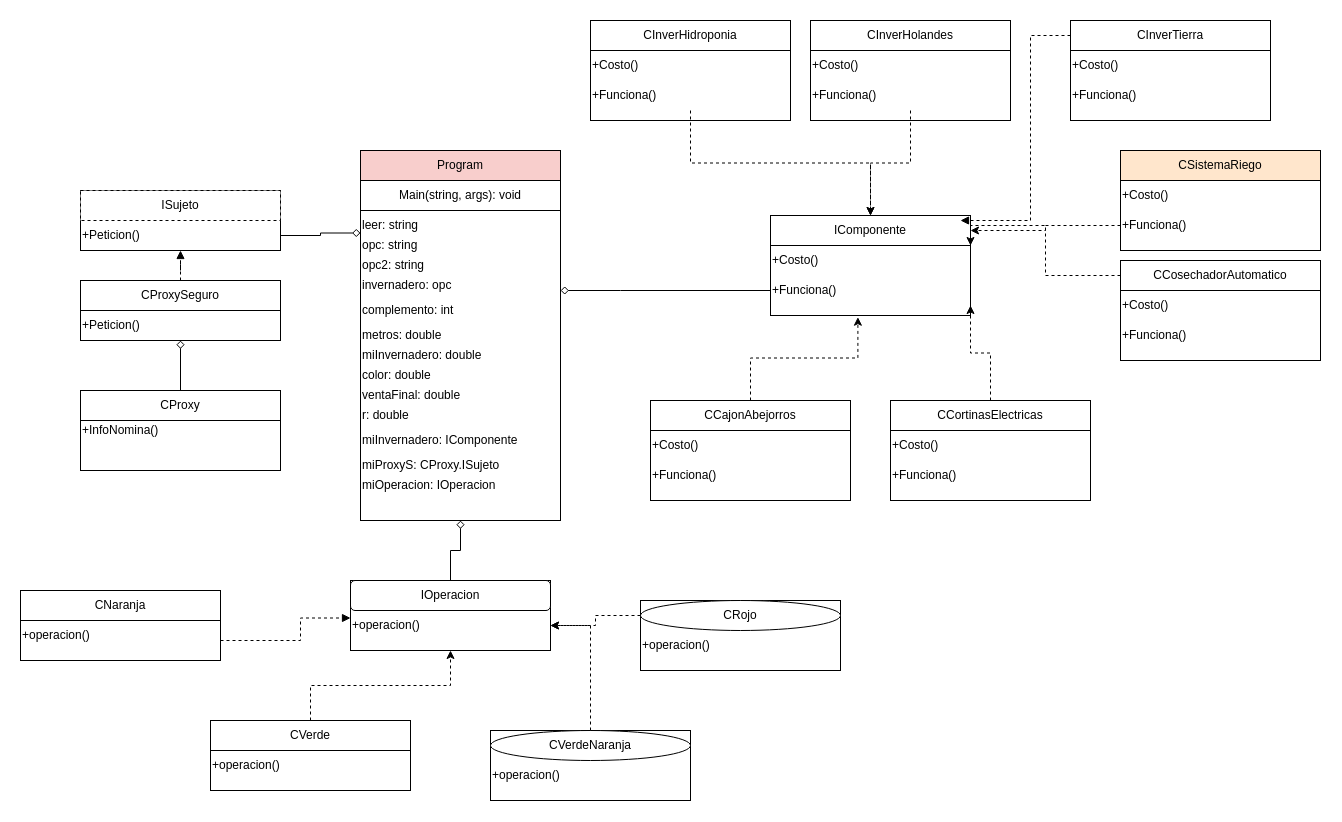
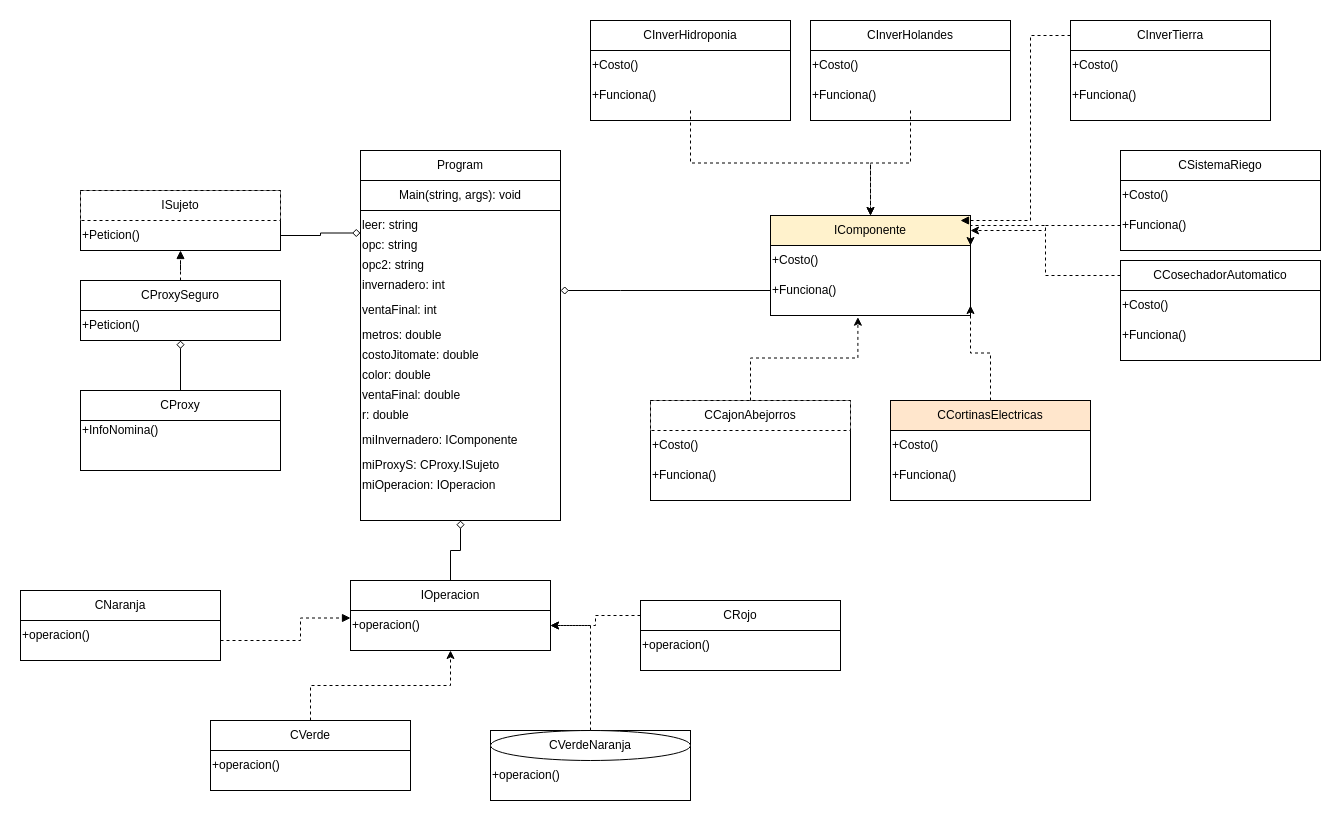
node "Program": fillcolor #f8cecc -> #ffffff
node "CSistemaRiego": fillcolor #ffe6cc -> #ffffff
node "IComponente": fillcolor #ffffff -> #fff2cc
node "invernadero: opc": label "invernadero: opc" -> "invernadero: int"
node "complemento: int": label "complemento: int" -> "ventaFinal: int"
node "miInvernadero: double": label "miInvernadero: double" -> "costoJitomate: double"
node "CCajonAbejorros": style solid -> dashed
node "CCortinasElectricas": fillcolor #ffffff -> #ffe6cc
node "IOperacion": shape rounded rectangle -> rectangle
node "CRojo": shape ellipse -> rectangle
